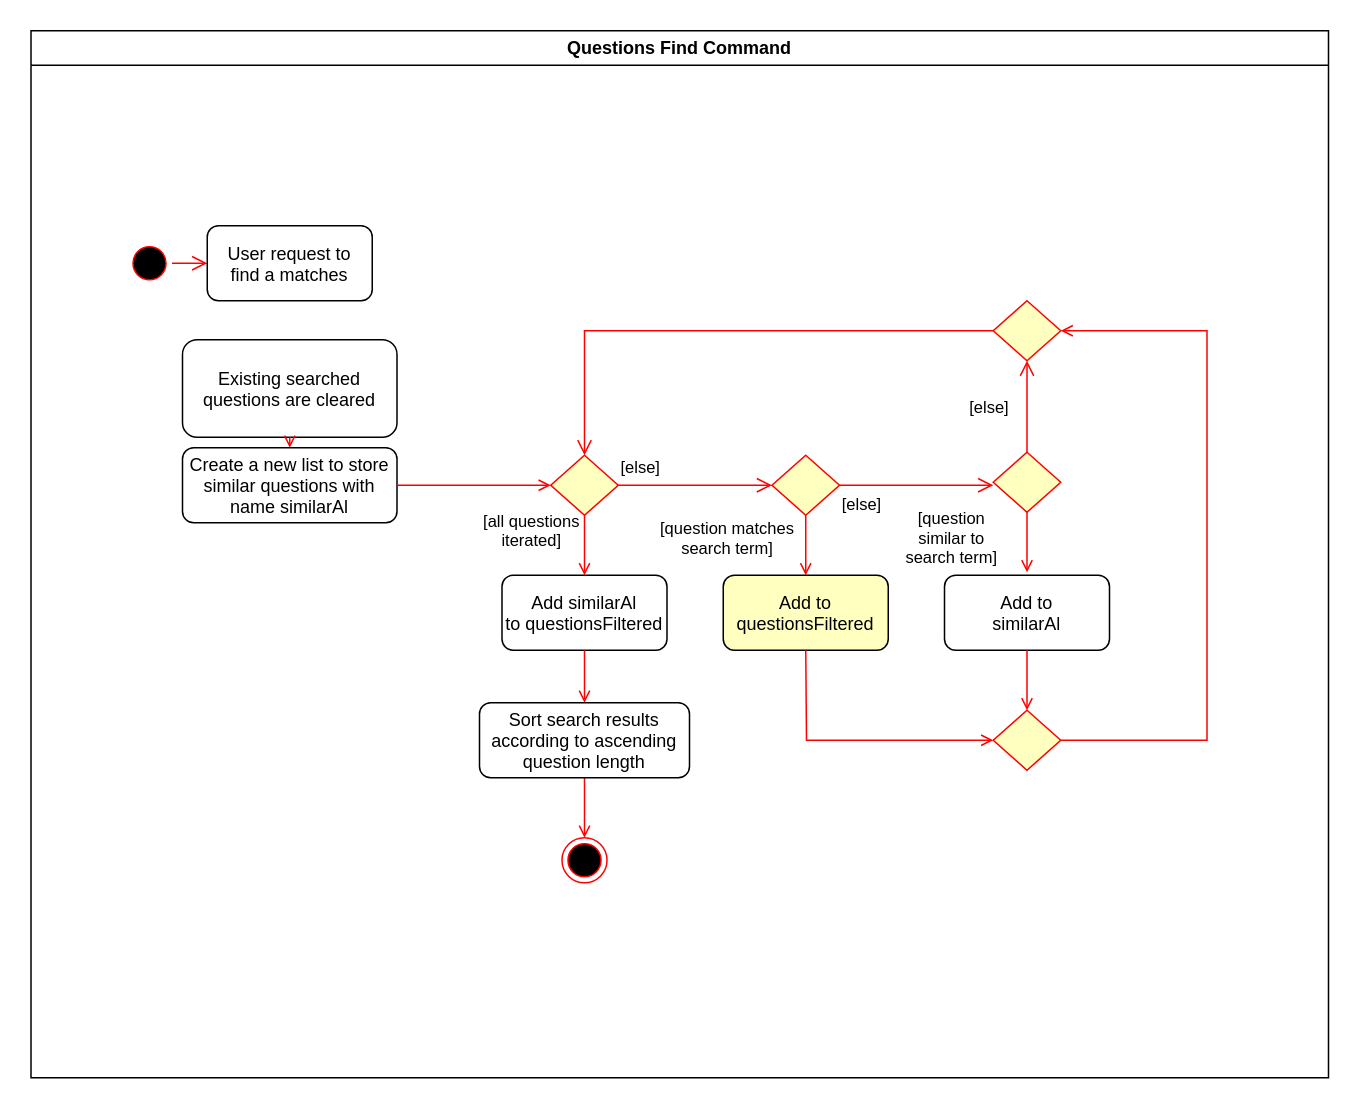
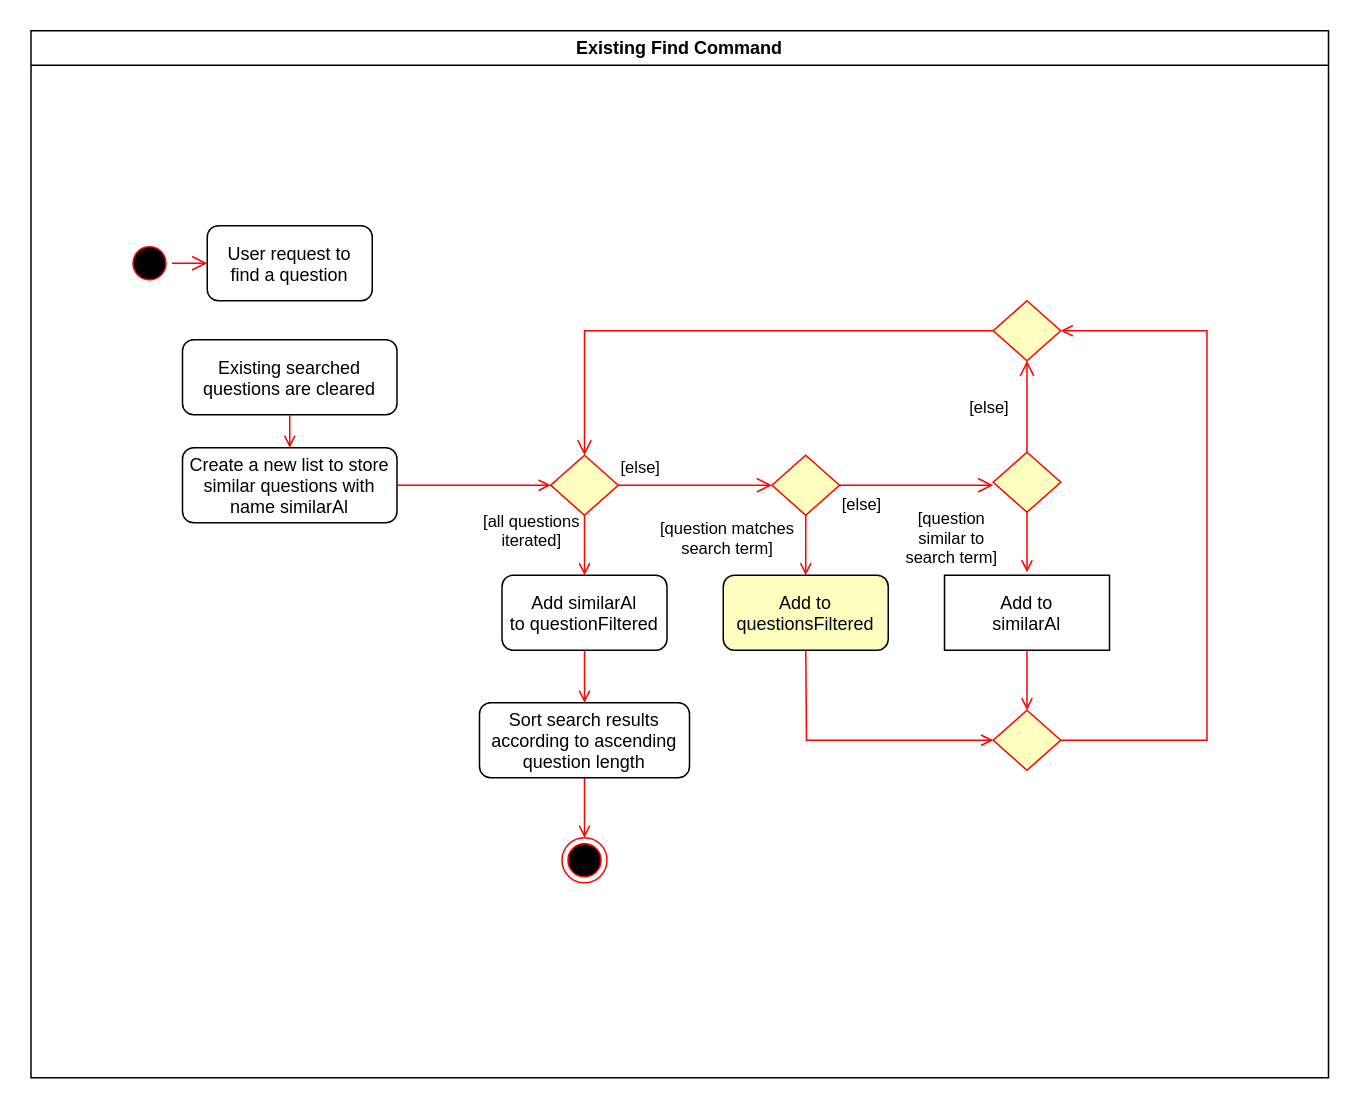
node "Questions Find Command": label "Questions Find Command" -> "Existing Find Command"
node "User request to find a matches": label "User request to find a matches" -> "User request to find a question"
node "Existing searched questions are cleared": size 215x98 -> 215x75
node "Add similarAl to questionsFiltered": label "Add similarAl to questionsFiltered" -> "Add similarAl to questionFiltered"
node "Add to similarAl": shape rounded rectangle -> rectangle
